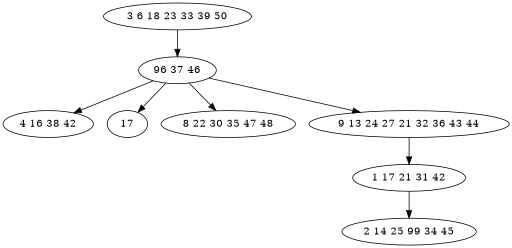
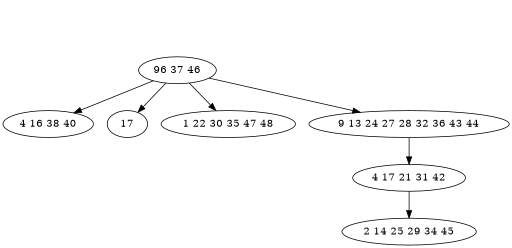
node "3 6 18 23 33 39 50": removed
node "4 16 38 42": label "4 16 38 42" -> "4 16 38 40"
node "8 22 30 35 47 48": label "8 22 30 35 47 48" -> "1 22 30 35 47 48"
node "9 13 24 27 21 32 36 43 44": label "9 13 24 27 21 32 36 43 44" -> "9 13 24 27 28 32 36 43 44"
node "1 17 21 31 42": label "1 17 21 31 42" -> "4 17 21 31 42"
node "2 14 25 99 34 45": label "2 14 25 99 34 45" -> "2 14 25 29 34 45"
